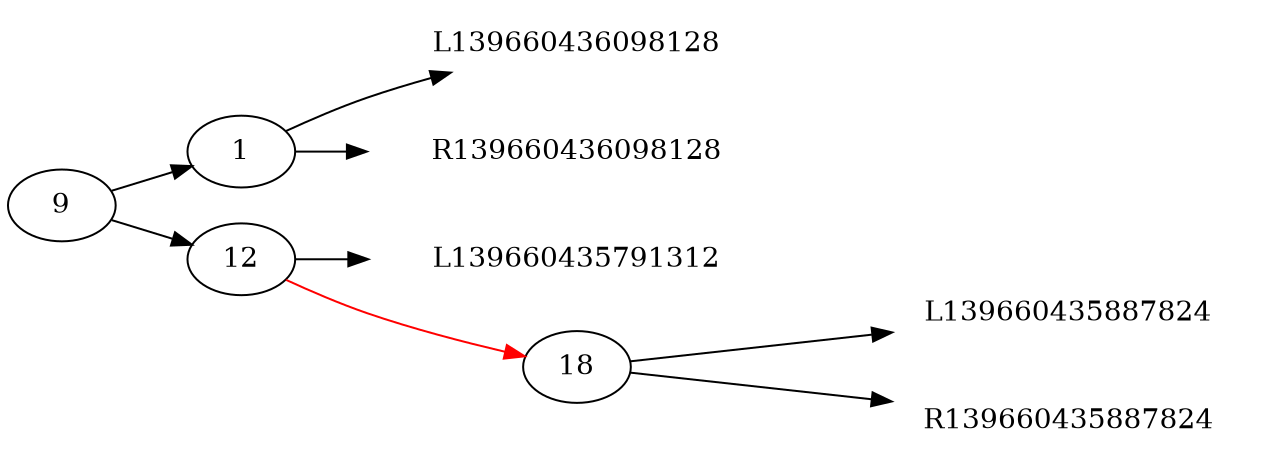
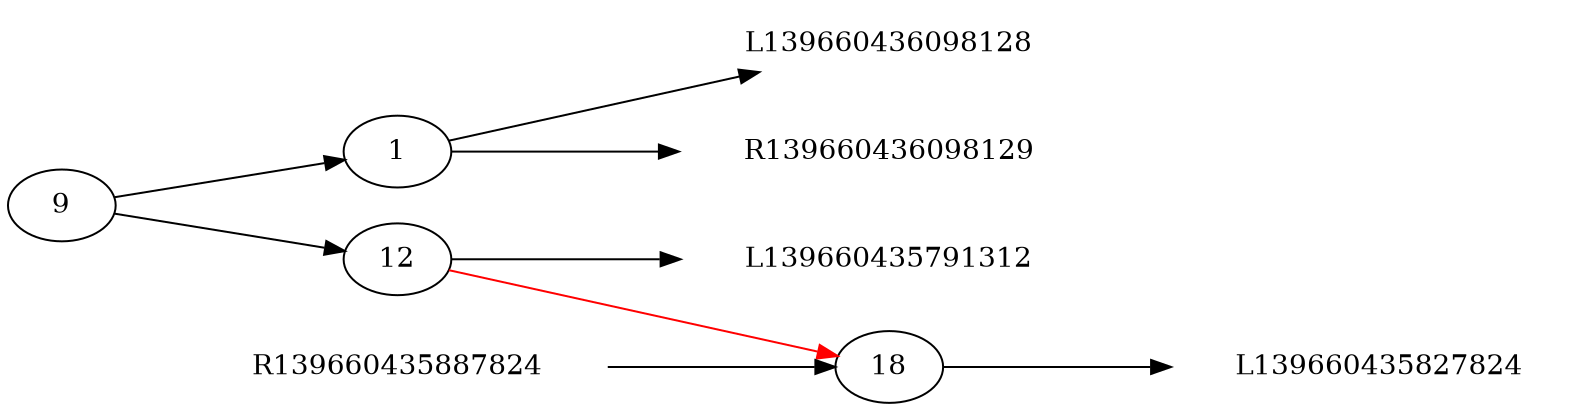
node "R139660436098128": label "R139660436098128" -> "R139660436098129"
node "L139660435887824": label "L139660435887824" -> "L139660435827824"
edge "18" -> "R139660435887824": reversed
